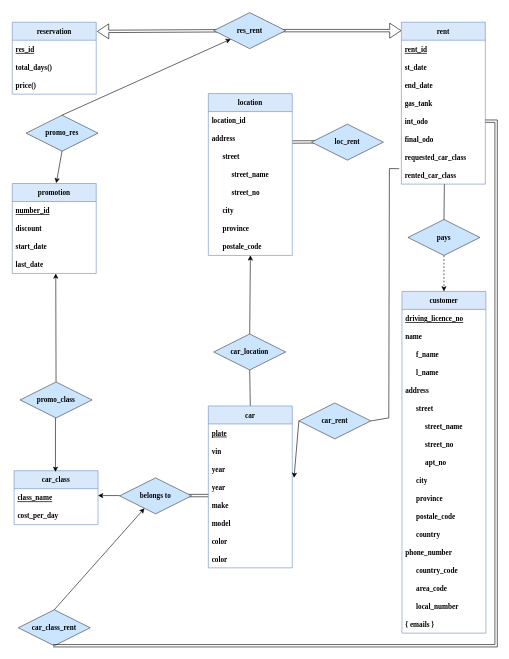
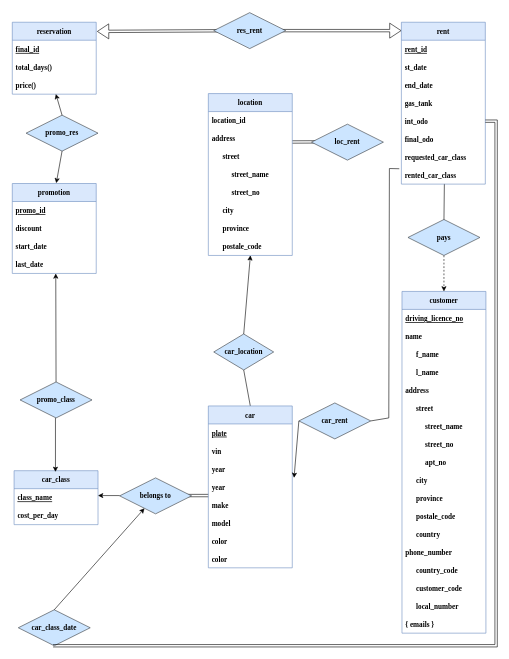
node "res_id": label "res_id" -> "final_id"
edge "promo_res" -> "res_rent": now "promo_res" -> "price()"
node "number_id": label "number_id" -> "promo_id"
node "car_location": size 72x36 -> 60x36
node "area_code": label "area_code" -> "customer_code"
node "car_class_rent": label "car_class_rent" -> "car_class_date"
